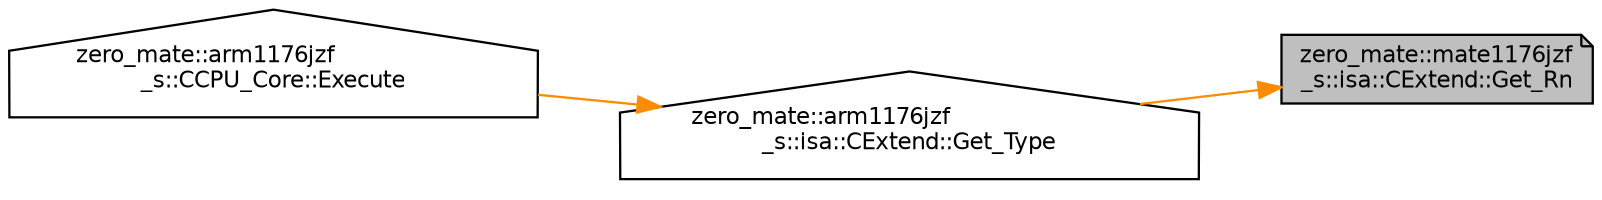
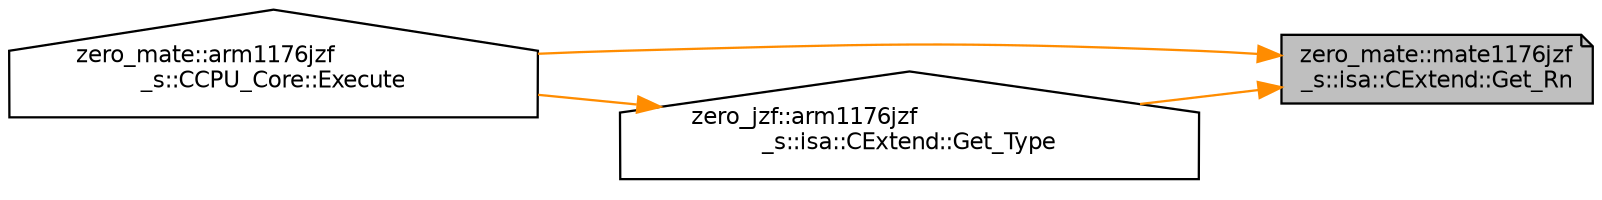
edge "zero_mate::arm1176jzf _s::CCPU_Core::Execute" -> "zero_mate::mate1176jzf _s::isa::CExtend::Get_Rn": added
node "zero_mate::arm1176jzf _s::isa::CExtend::Get_Type": label "zero_mate::arm1176jzf _s::isa::CExtend::Get_Type" -> "zero_jzf::arm1176jzf _s::isa::CExtend::Get_Type"
